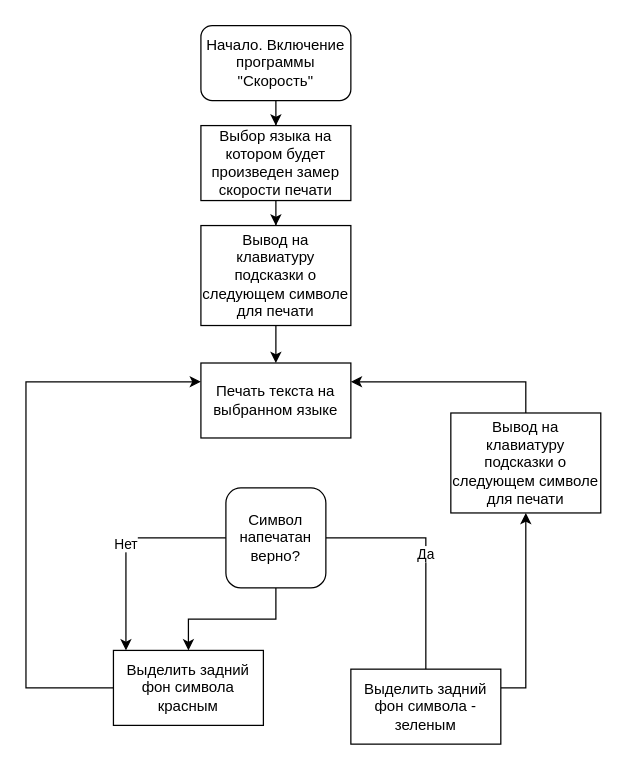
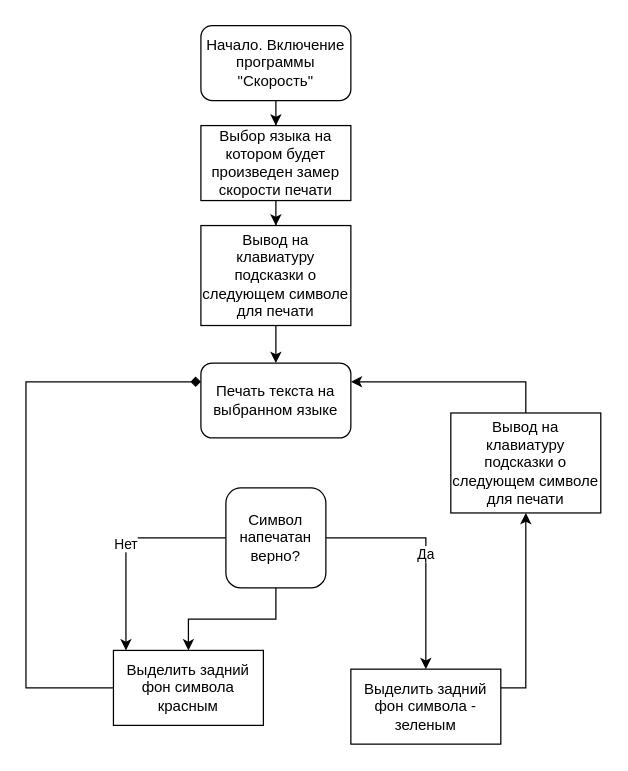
edge "Выделить задний фон символа красным" -> "Печать текста на выбранном языке": arrowhead classic -> diamond
node "Печать текста на выбранном языке": shape rectangle -> rounded rectangle
edge "Символ напечатан верно?" -- "Выделить задний фон символа - зеленым": arrowhead none -> classic
